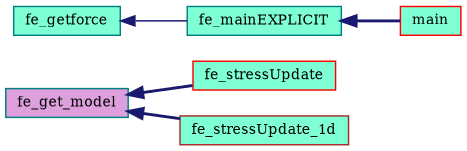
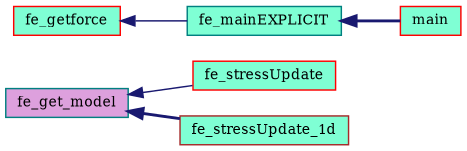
node "fe_getforce": color teal -> red
edge "fe_stressUpdate" -> "fe_get_model": style bold -> solid
